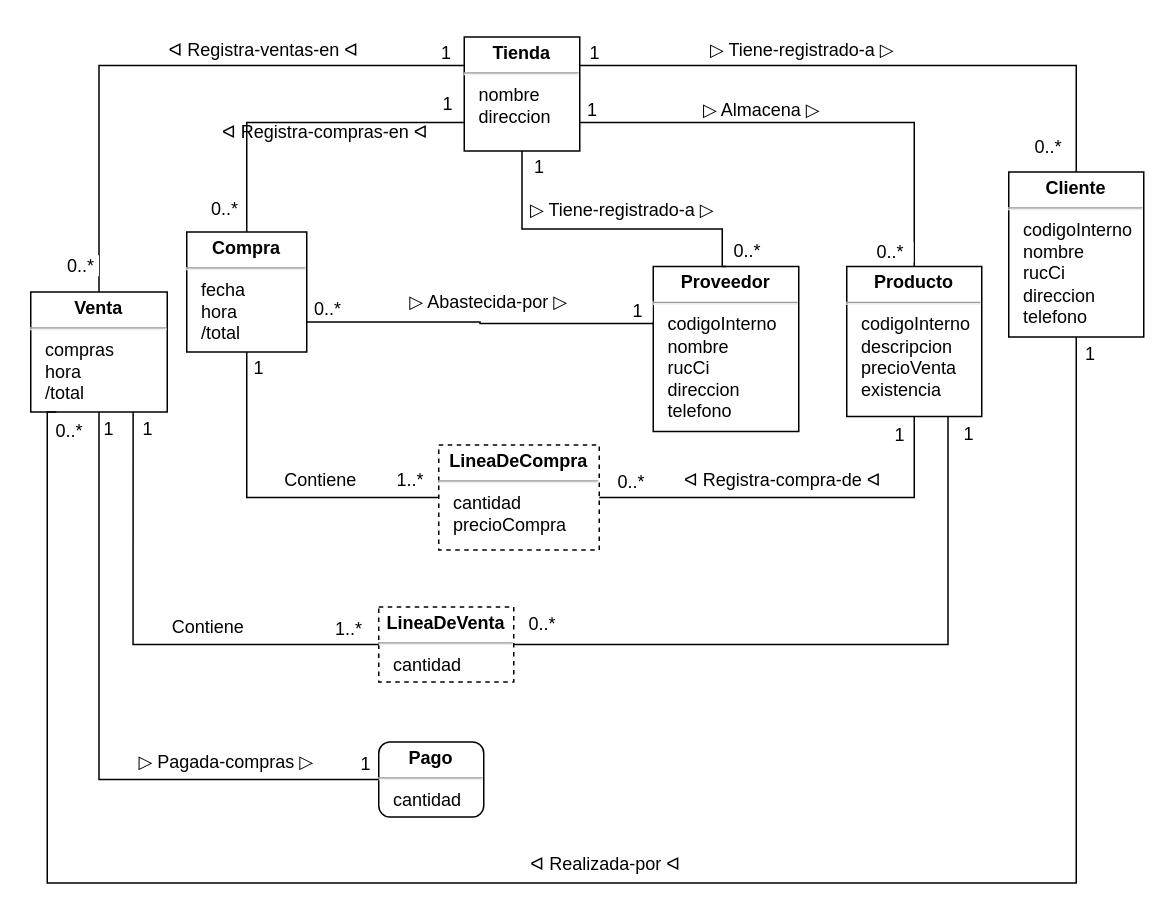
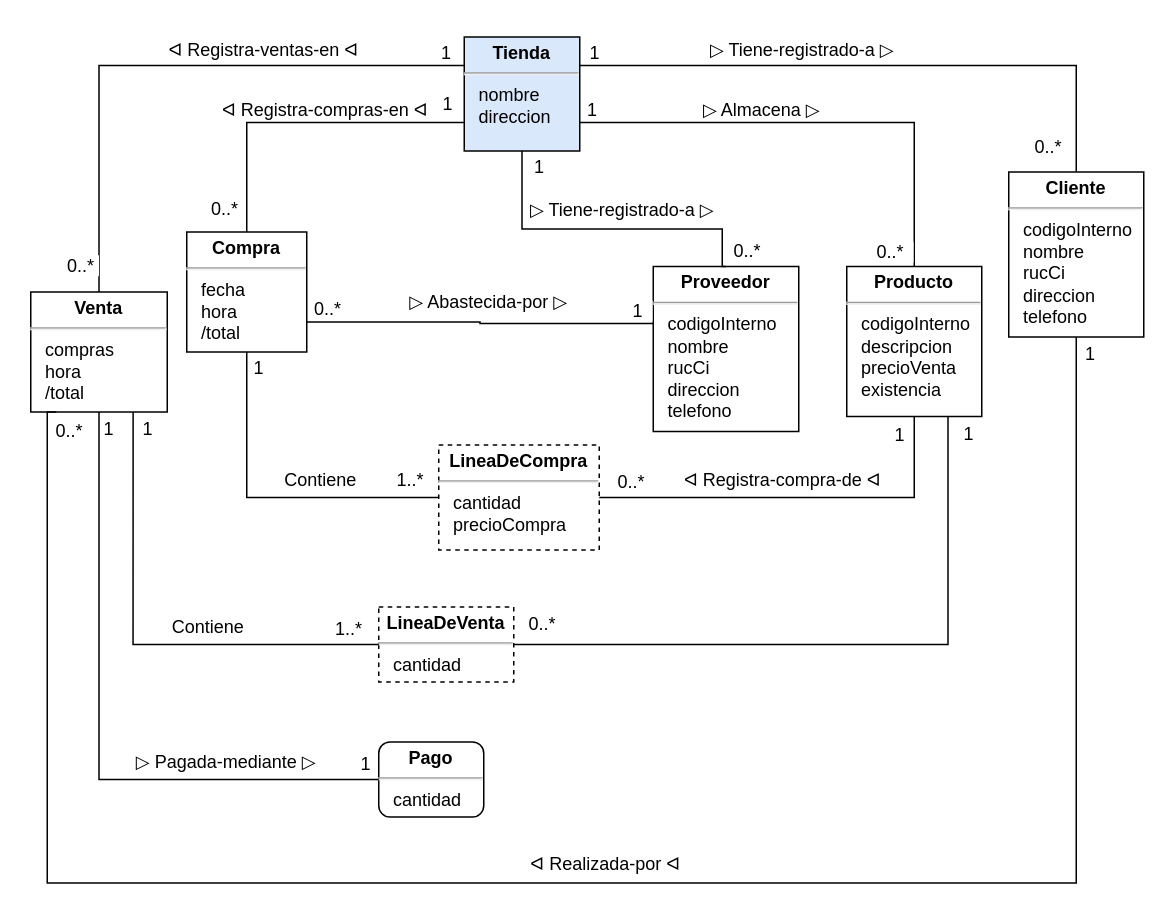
node "Tienda nombre direccion": fillcolor #ffffff -> #dae8fc
node "ᐊ Registra-compras-en ᐊ": moved (324, 133) -> (324, 110)
node "▷ Pagada-compras ▷": label "▷ Pagada-compras ▷" -> "▷ Pagada-mediante ▷"
